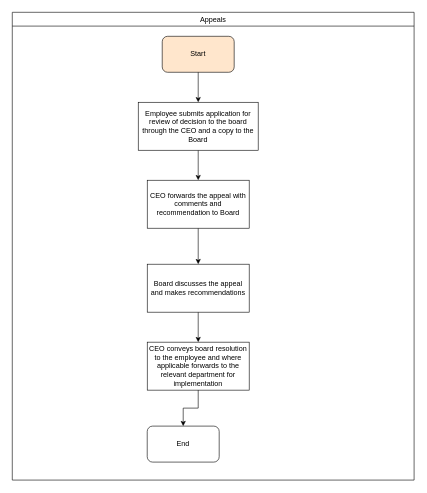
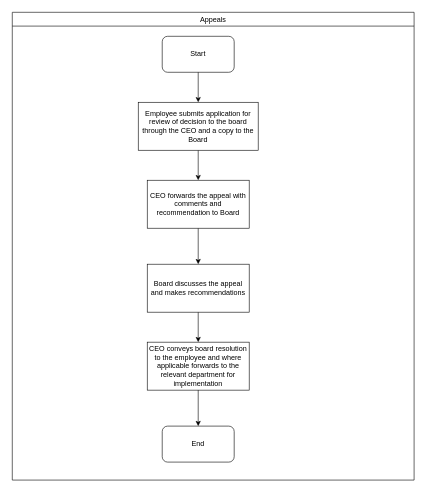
node "Start": fillcolor #ffe6cc -> #ffffff
node "End": moved (183, 444) -> (198, 444)
